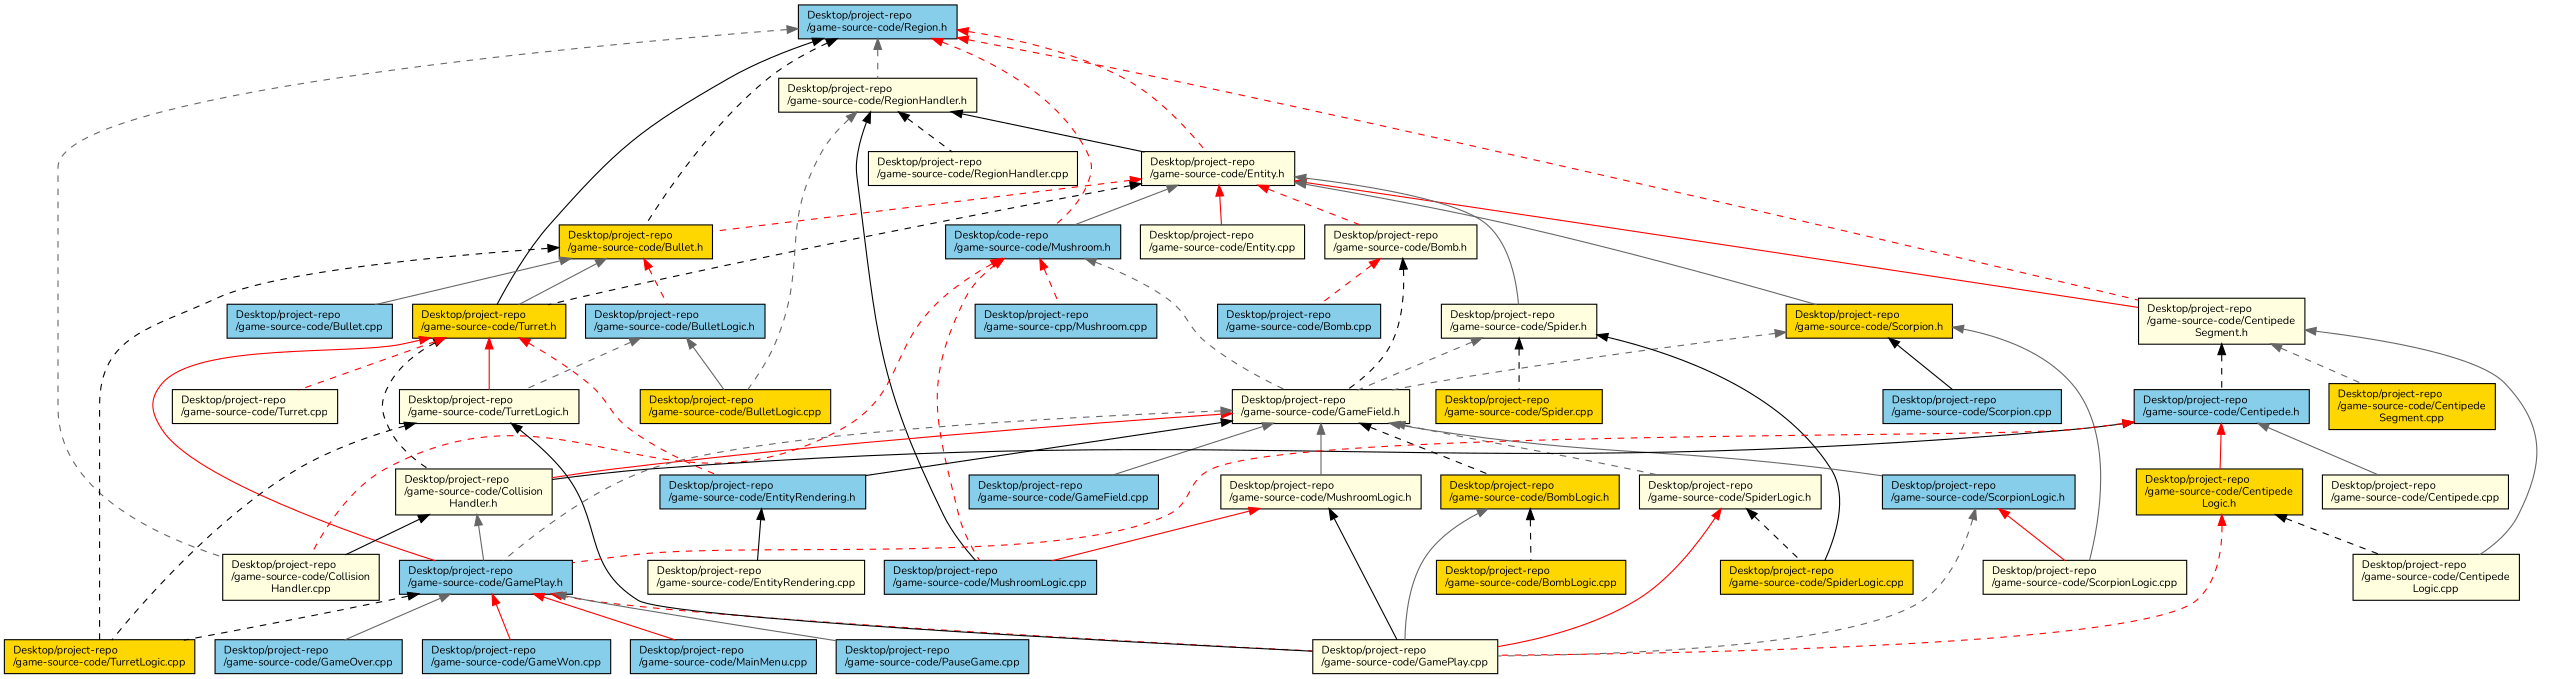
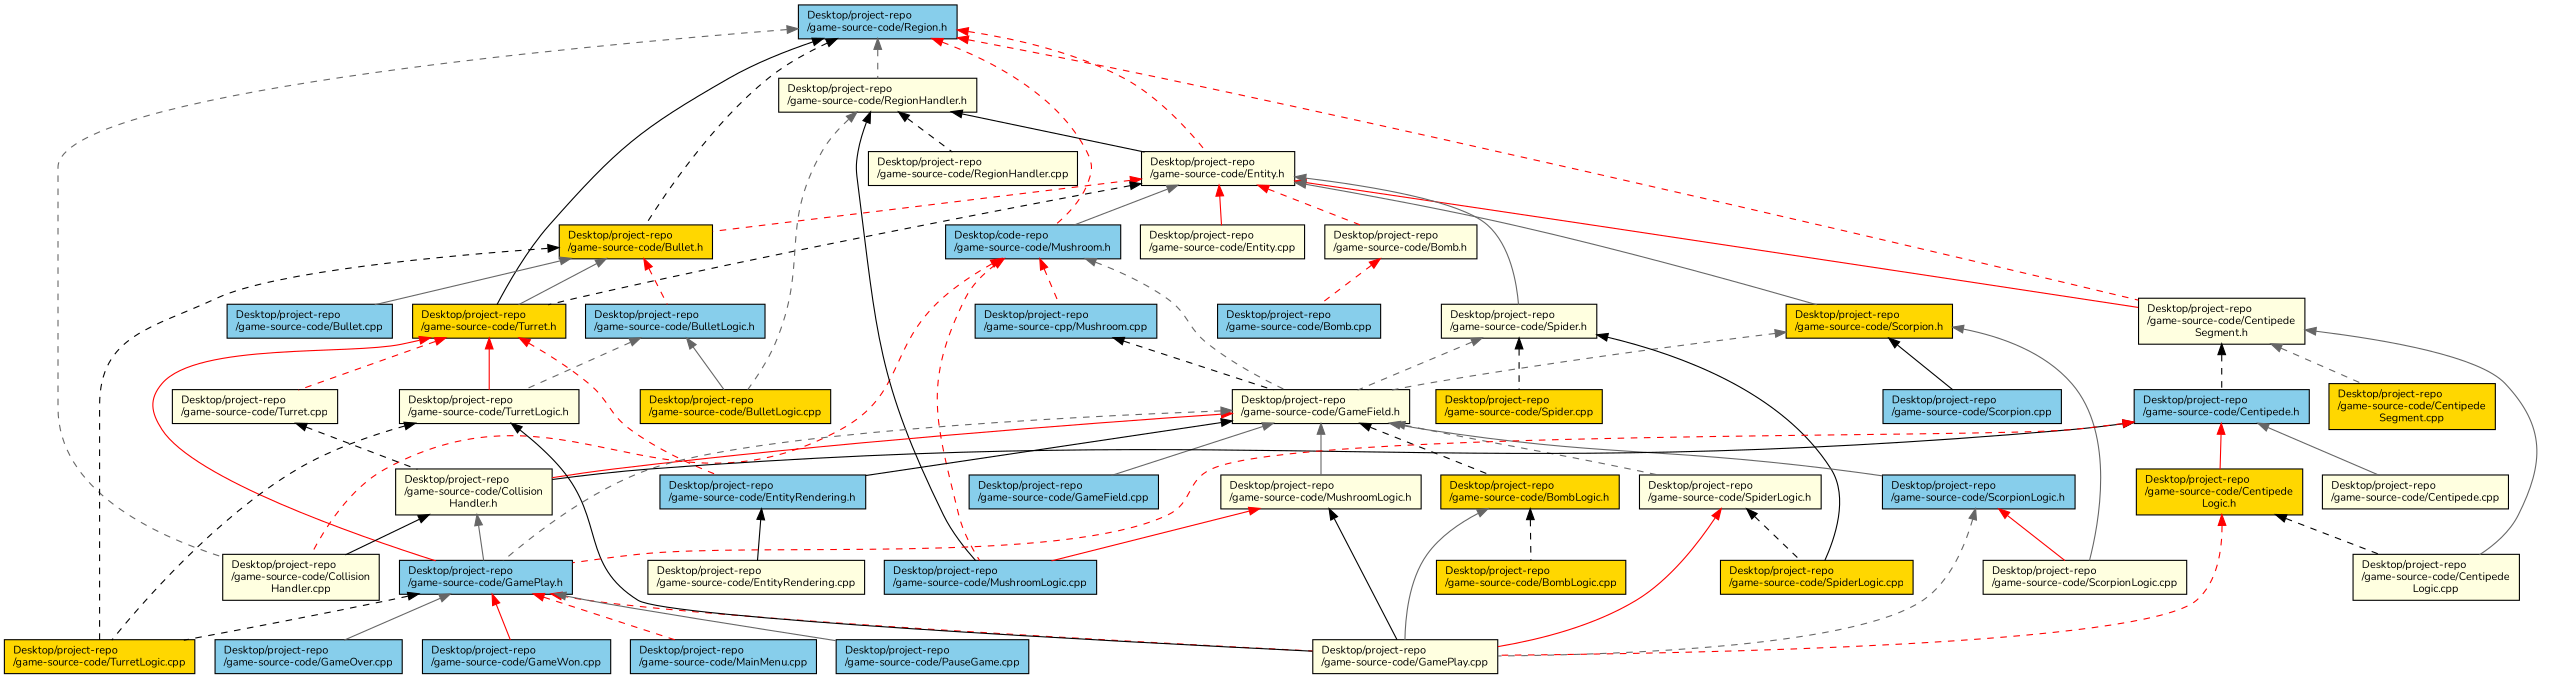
edge "Desktop/project-repo /game-source-code/GameField.h" -> "Desktop/project-repo /game-source-code/Bomb.h": now "Desktop/project-repo /game-source-code/GameField.h" -> "Desktop/project-repo /game-source-cpp/Mushroom.cpp"
edge "Desktop/project-repo /game-source-code/Collision Handler.h" -> "Desktop/project-repo /game-source-code/Turret.h": now "Desktop/project-repo /game-source-code/Collision Handler.h" -> "Desktop/project-repo /game-source-code/Turret.cpp"
edge "Desktop/project-repo /game-source-code/MainMenu.cpp" -> "Desktop/project-repo /game-source-code/GamePlay.h": style solid -> dashed
